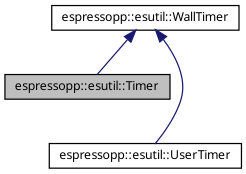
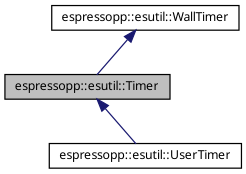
edge "espressopp::esutil::UserTimer" -> "espressopp::esutil::WallTimer": now "espressopp::esutil::UserTimer" -> "espressopp::esutil::Timer"
